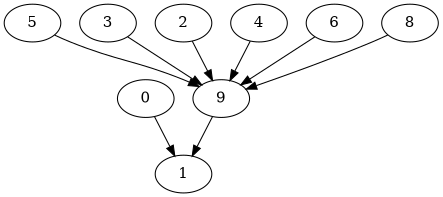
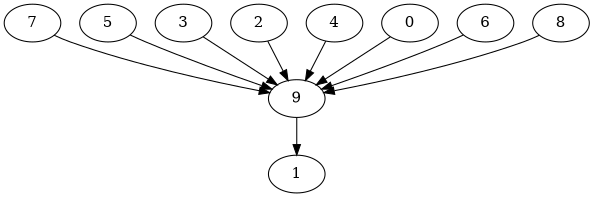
node "7": added
edge "0" -> "1": now "0" -> "9"
